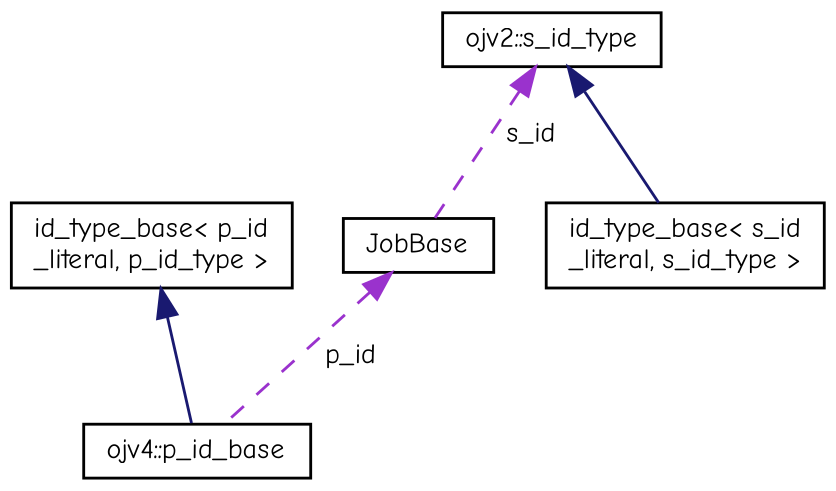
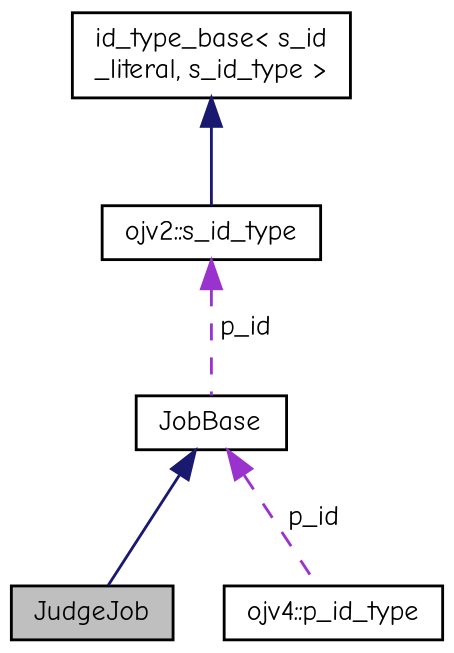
edge "JobBase" -> "ojv2::s_id_type": label " s_id" -> " p_id"
edge "id_type_base< s_id _literal, s_id_type >" -> "ojv2::s_id_type": reversed
node "id_type_base< p_id _literal, p_id_type >": removed
node "ojv4::p_id_base": label "ojv4::p_id_base" -> "ojv4::p_id_type"
node "JudgeJob": added
